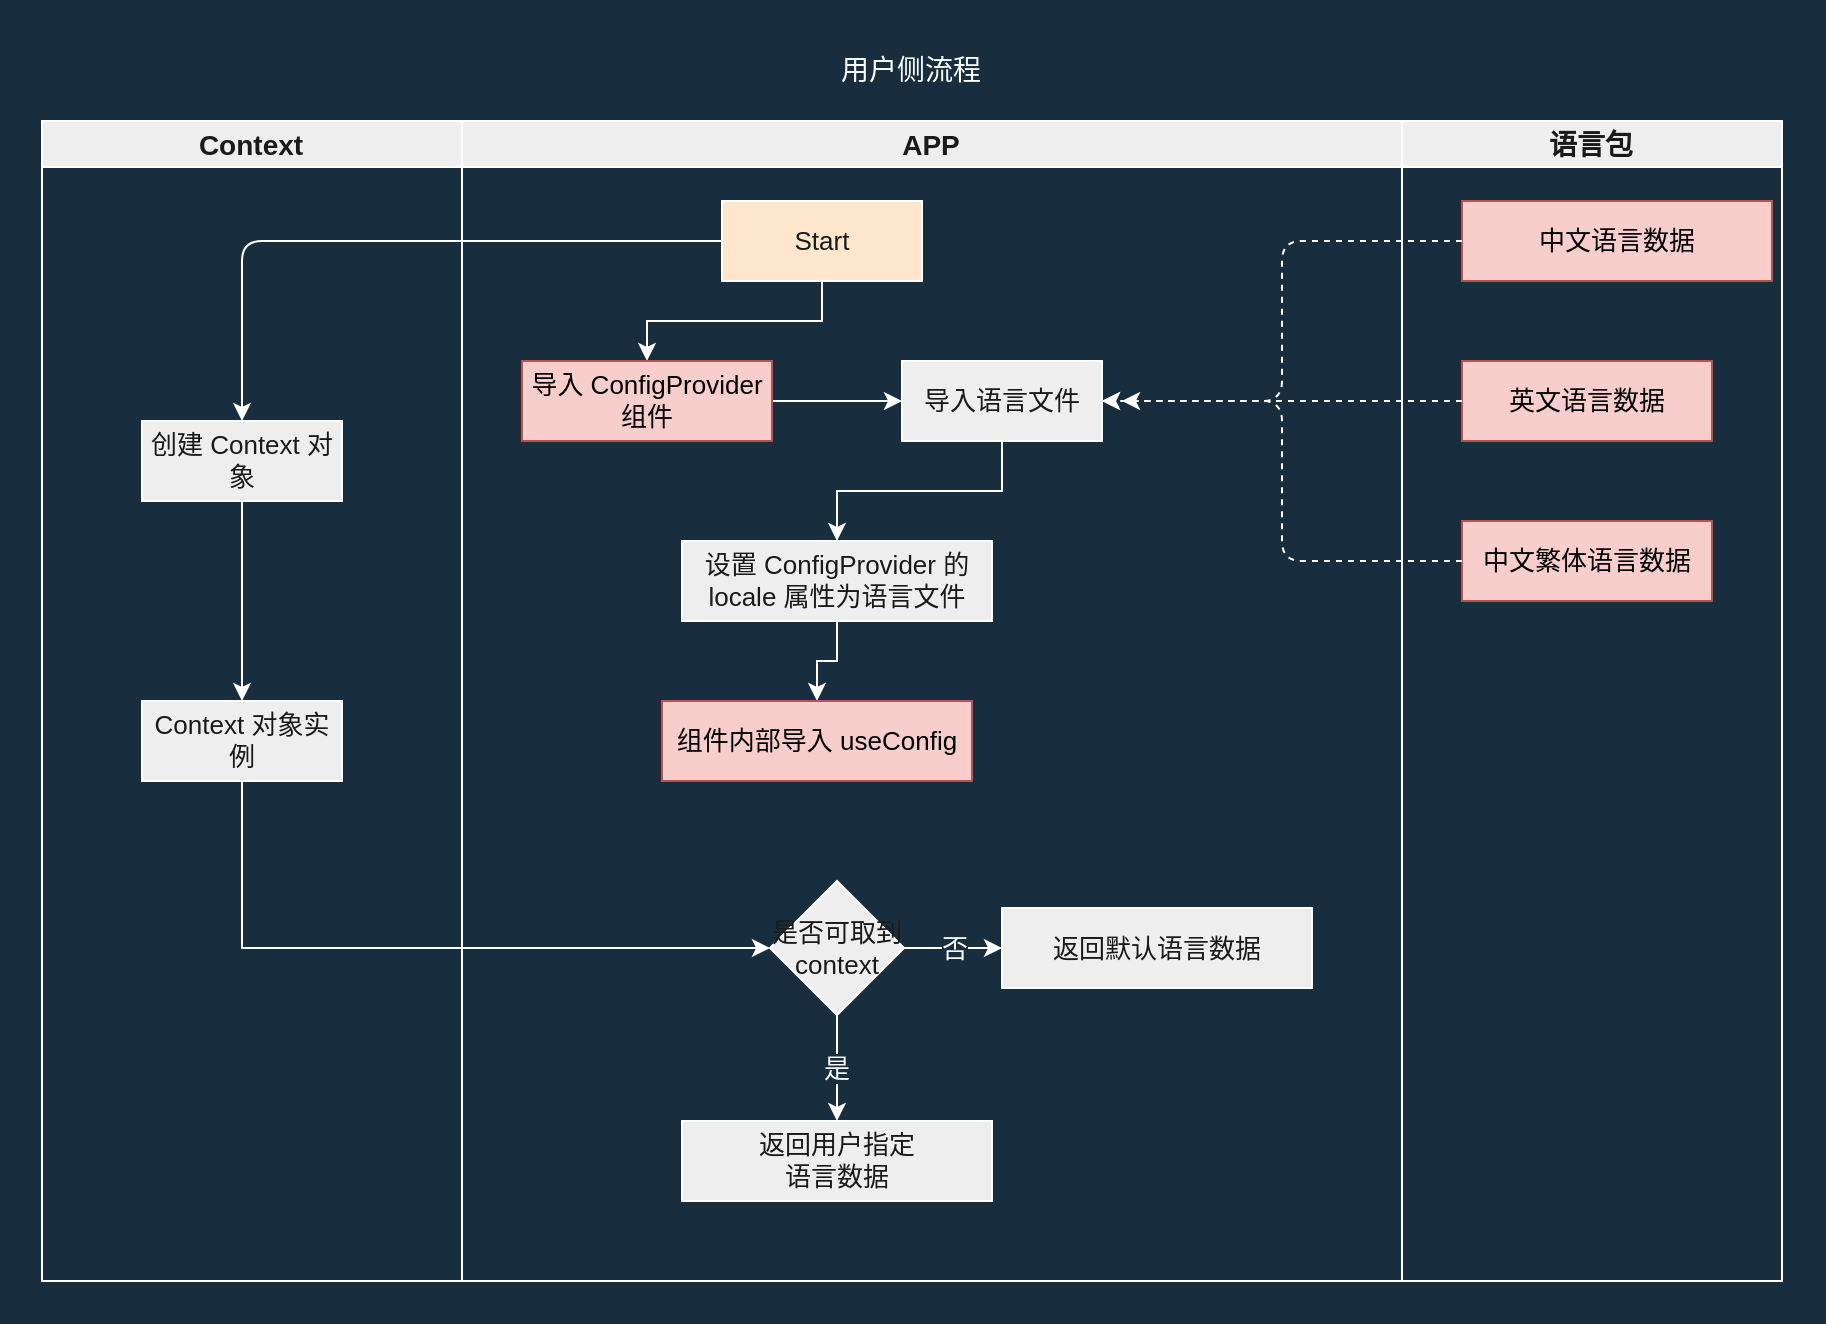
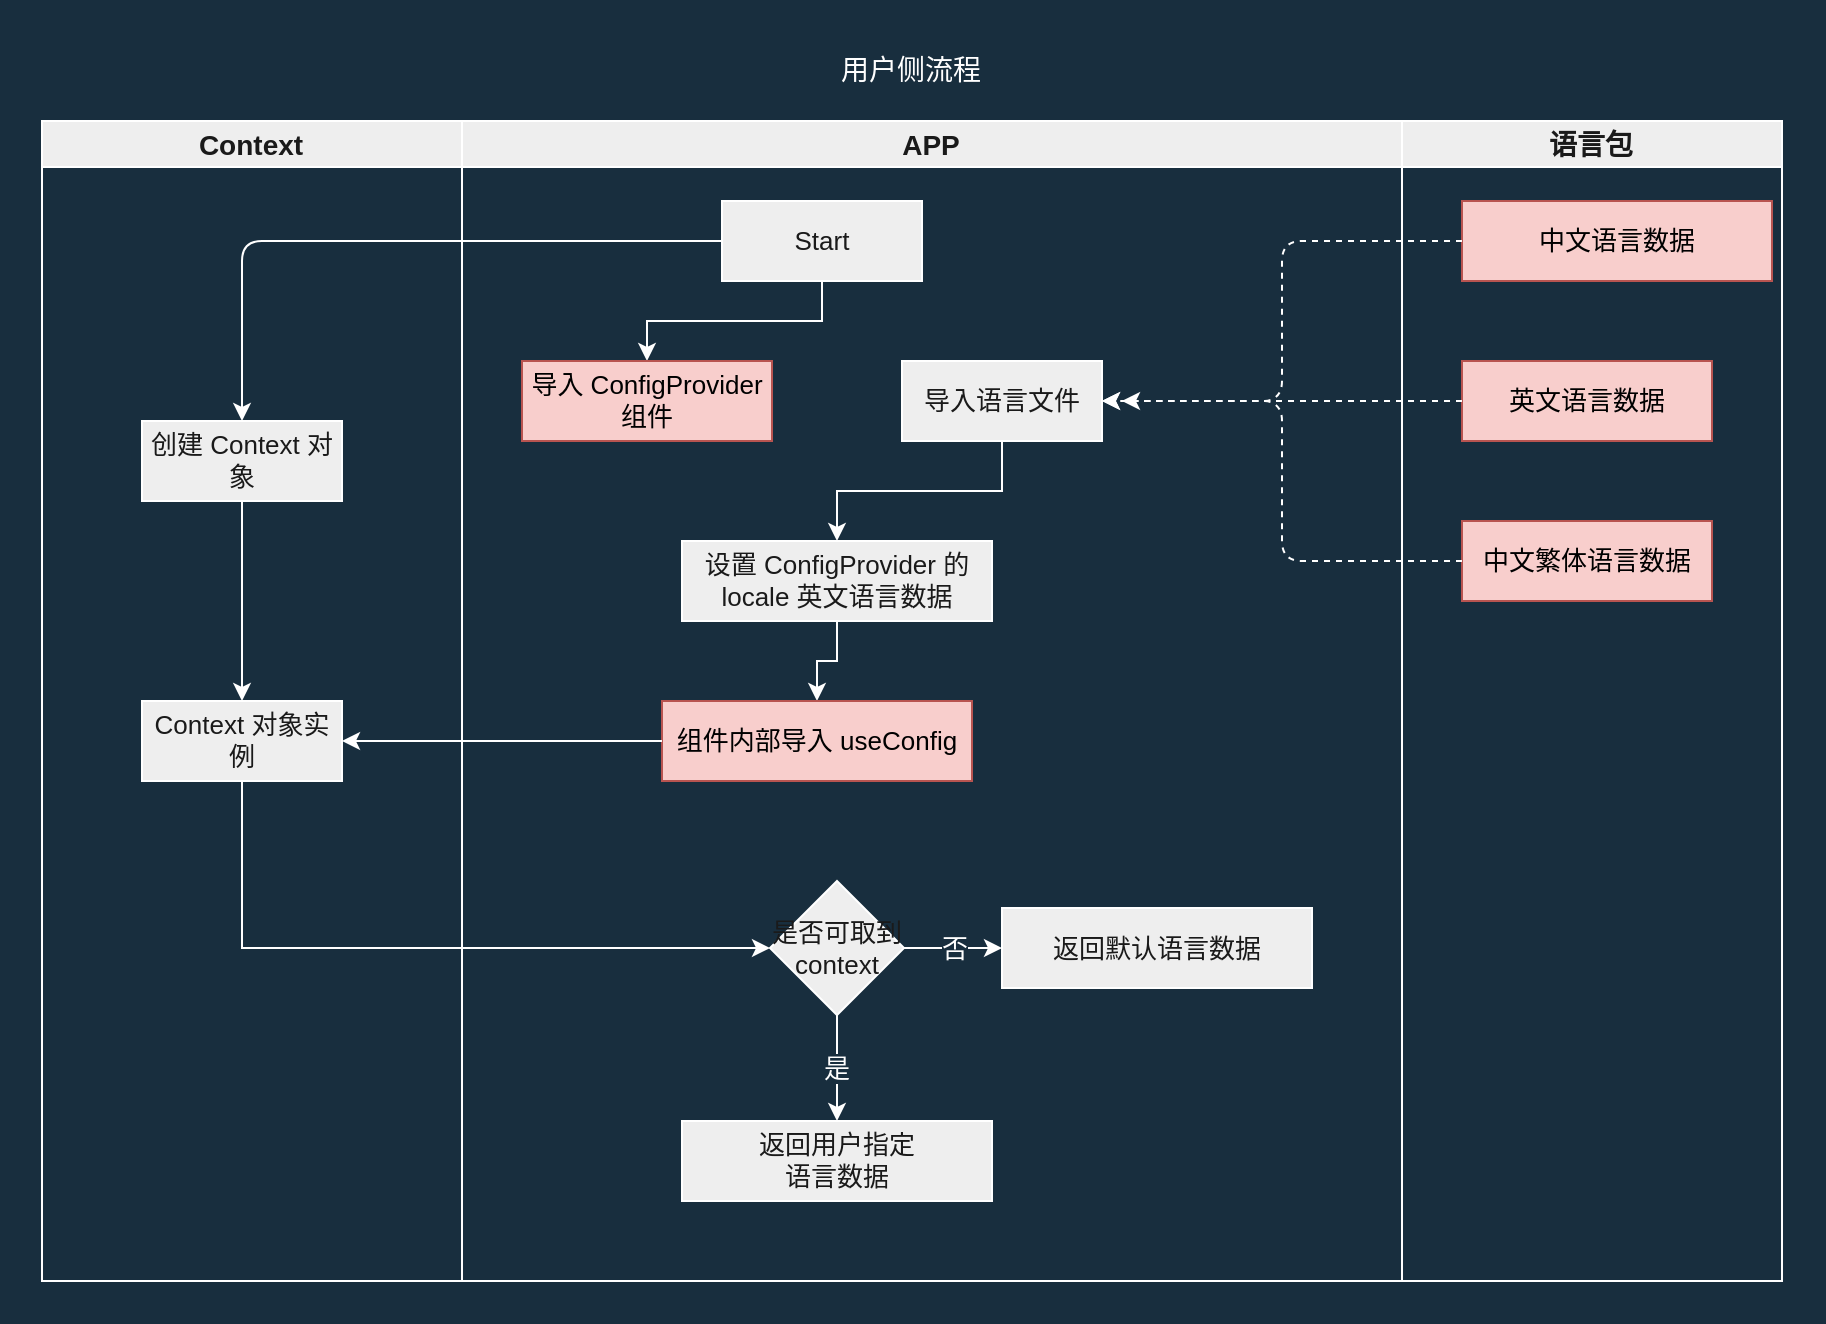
node "Start": fillcolor #ffe6cc -> #eeeeee
edge "导入 ConfigProvider 组件" -> "导入语言文件": removed
node "设置 ConfigProvider 的 locale 属性为语言文件": label "设置 ConfigProvider 的 locale 属性为语言文件" -> "设置 ConfigProvider 的 locale 英文语言数据"
edge "组件内部导入 useConfig" -> "Context 对象实例": added
